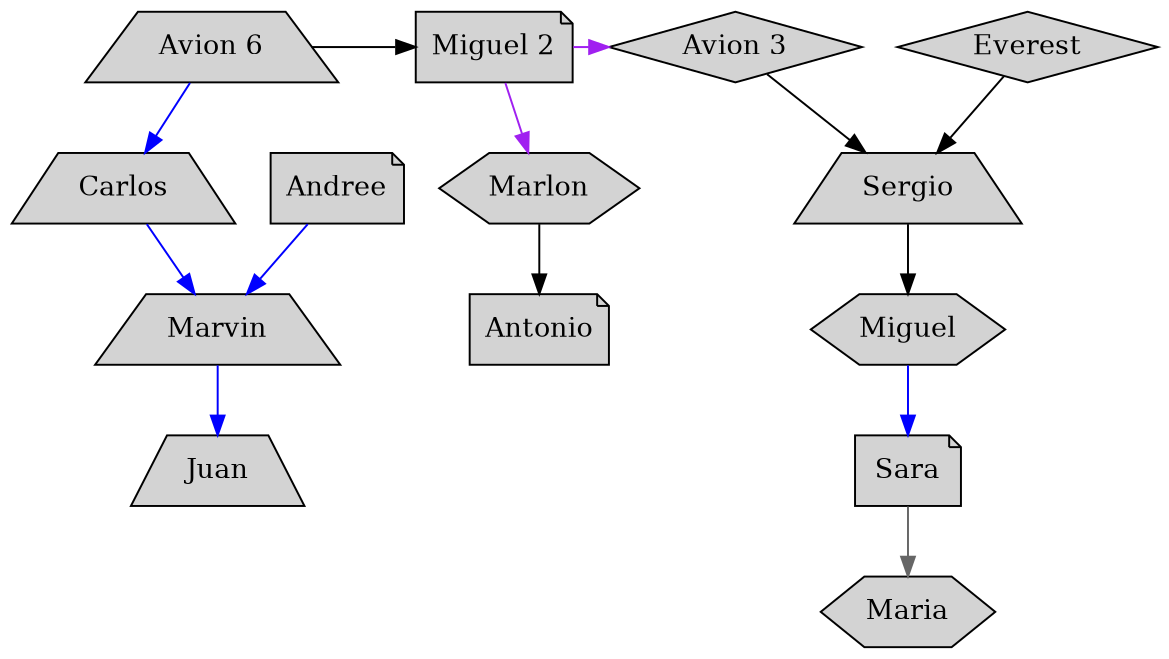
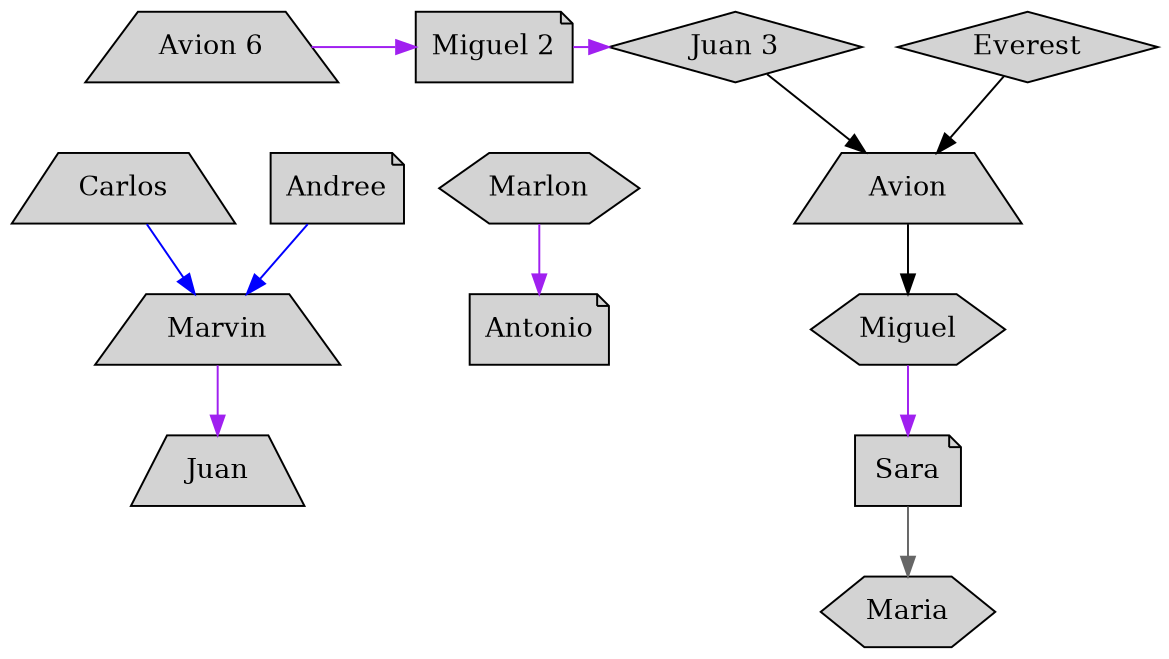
edge "Avion 6" -> "Miguel 2": color black -> purple
node "Avion 3": label "Avion 3" -> "Juan 3"
edge "Miguel 2" -> "Marlon": removed
edge "Avion 6" -> "Carlos": removed
node "Sergio": label "Sergio" -> "Avion"
edge "Marlon" -> "Antonio": color black -> purple
edge "Marvin" -> "Juan": color blue -> purple
edge "Miguel" -> "Sara": color blue -> purple
